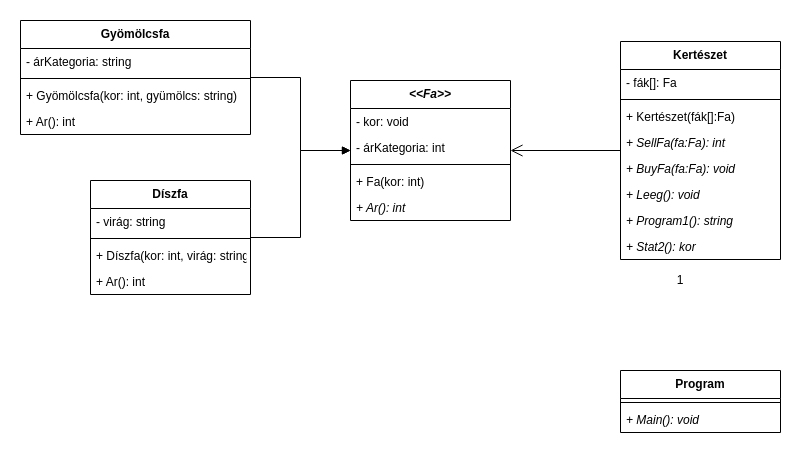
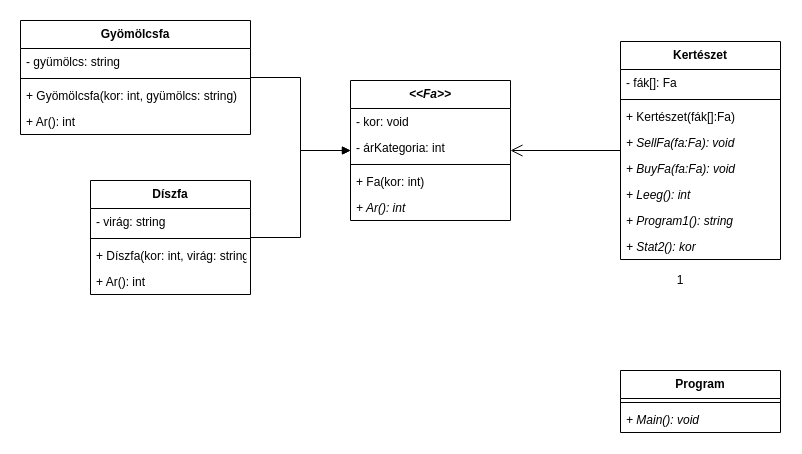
node "- árKategoria: string": label "- árKategoria: string" -> "- gyümölcs: string"
node "+ SellFa(fa:Fa): int": label "+ SellFa(fa:Fa): int" -> "+ SellFa(fa:Fa): void"
node "+ Leeg(): void": label "+ Leeg(): void" -> "+ Leeg(): int"
